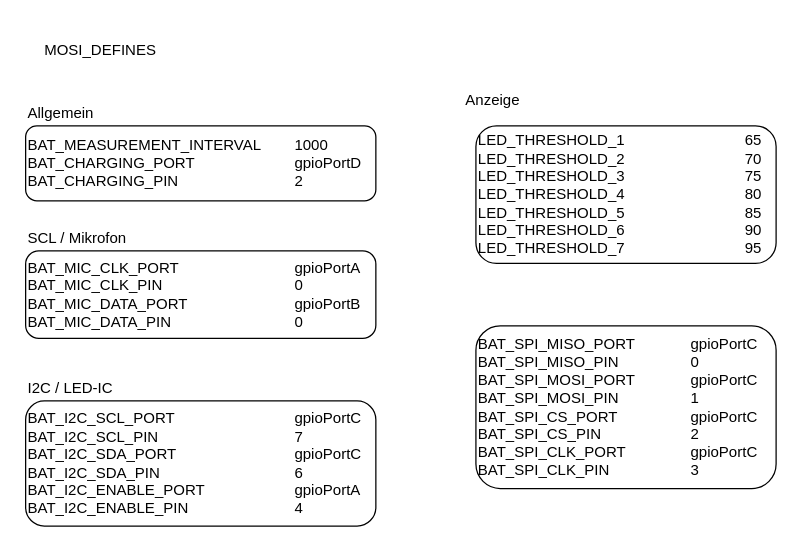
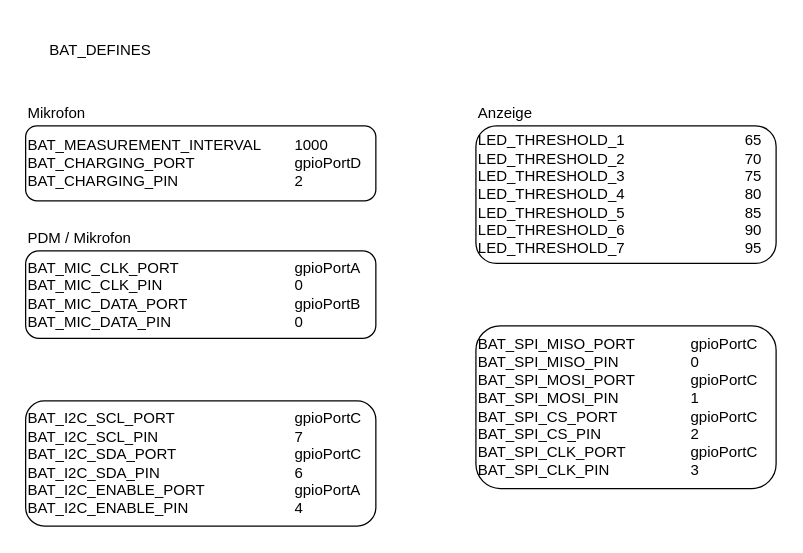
node "MOSI_DEFINES": label "MOSI_DEFINES" -> "BAT_DEFINES"
node "Anzeige": moved (532, 101) -> (544, 113)
node "Allgemein": label "Allgemein" -> "Mikrofon"
node "SCL / Mikrofon": label "SCL / Mikrofon" -> "PDM / Mikrofon"
node "I2C / LED-IC": removed
